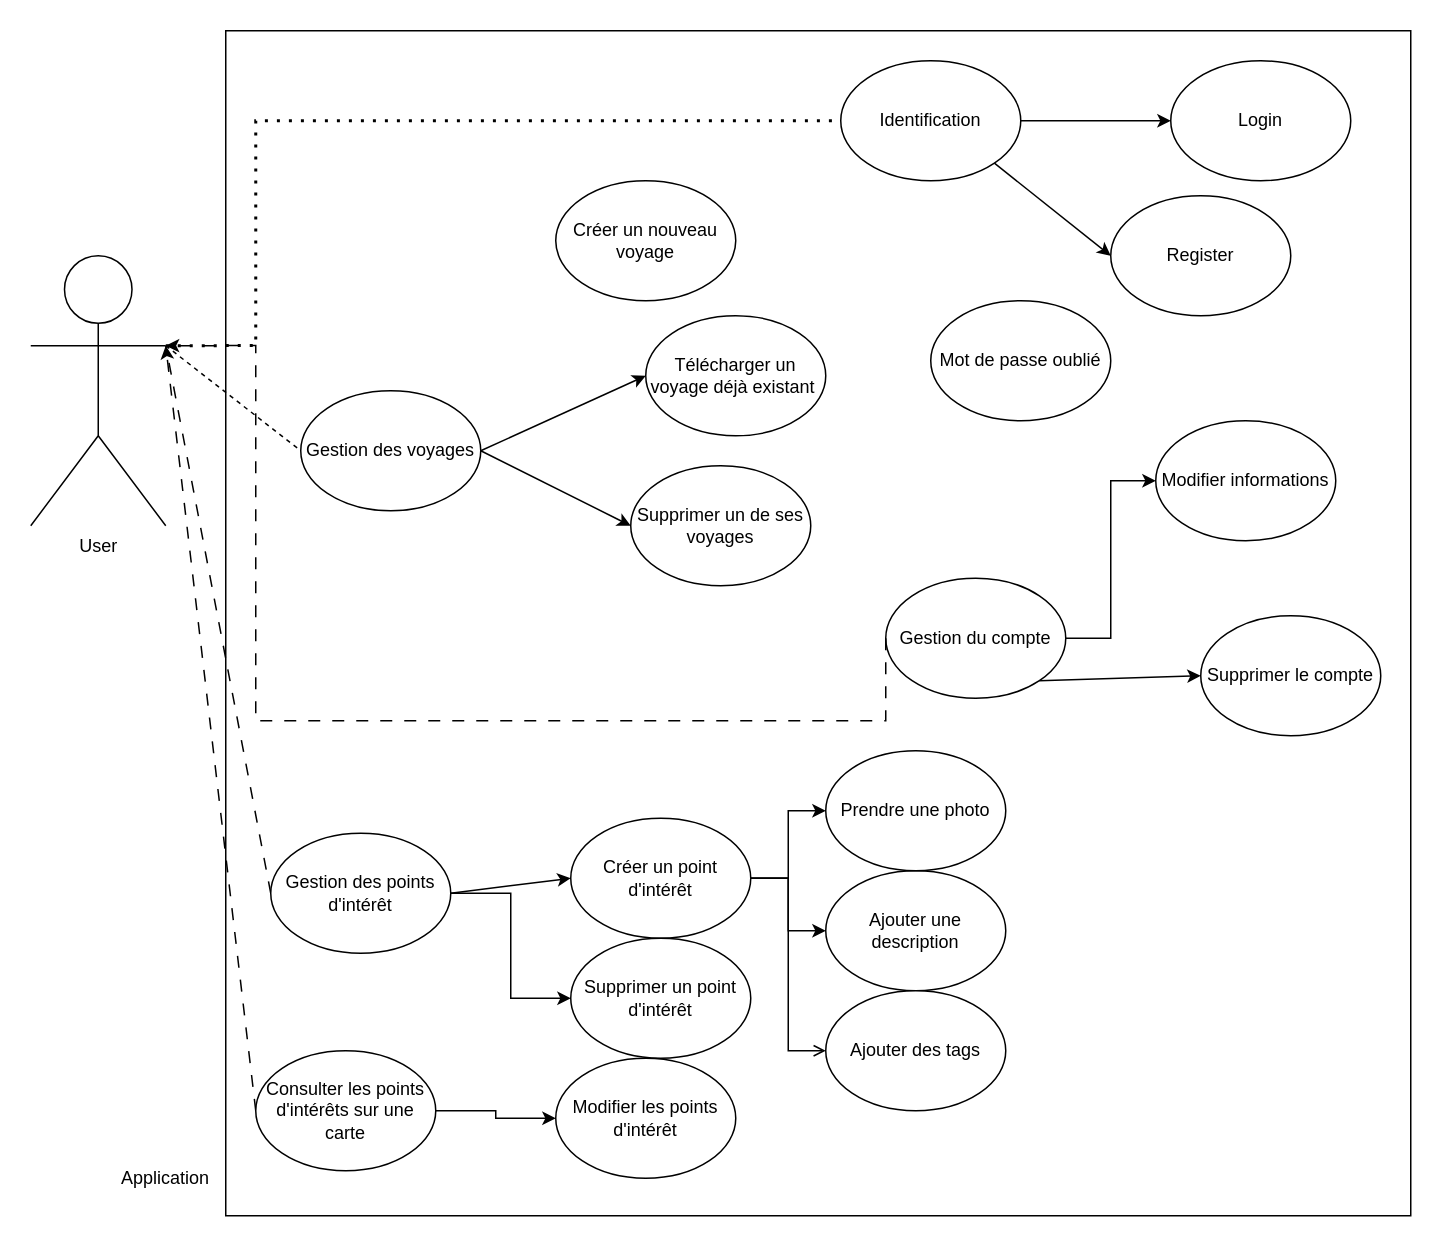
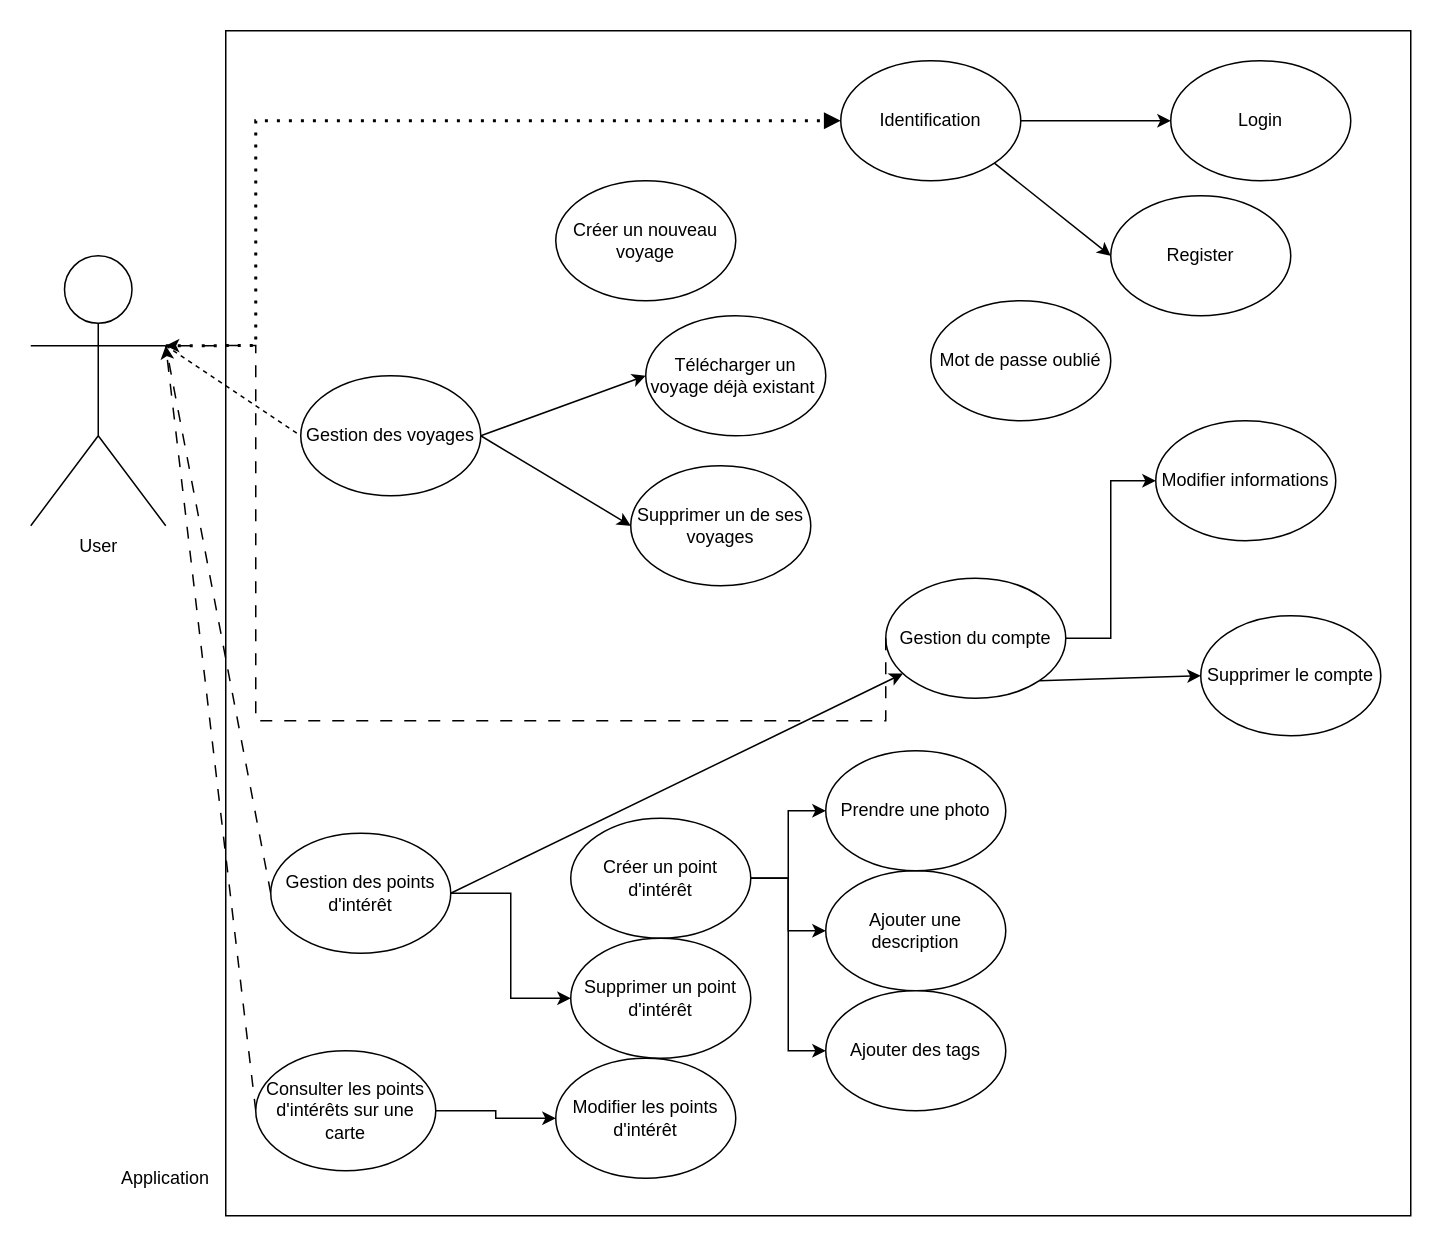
edge "Identification" -- "User": arrowhead none -> block
node "Gestion des voyages": moved (391, 451) -> (391, 436)
edge "Gestion des points d'intérêt" -> "Créer un point d'intérêt": now "Gestion des points d'intérêt" -> "Gestion du compte"
edge "Créer un point d'intérêt" -> "Ajouter des tags": arrowhead open -> classic
